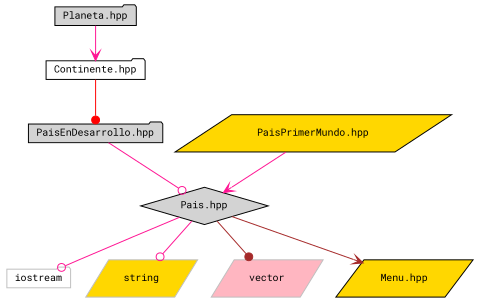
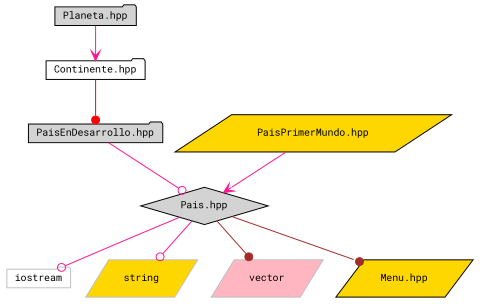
edge "Pais.hpp" -> "Menu.hpp": arrowhead vee -> dot
